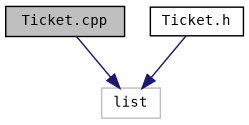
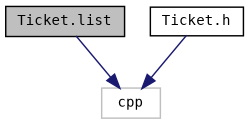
node "Ticket.cpp": label "Ticket.cpp" -> "Ticket.list"
node "list": label "list" -> "cpp"
